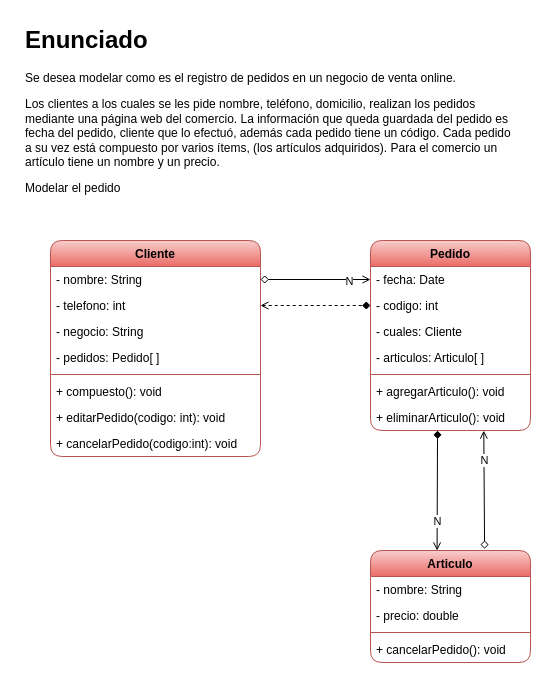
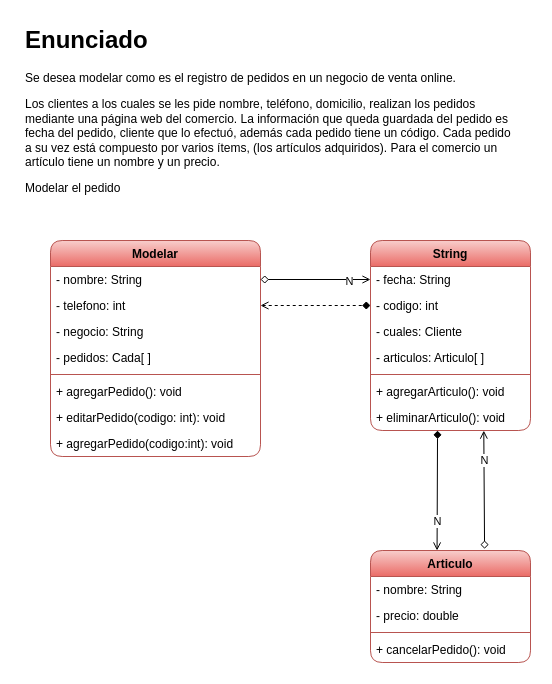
node "Cliente": label "Cliente" -> "Modelar"
node "Pedido": label "Pedido" -> "String"
node "- fecha: Date": label "- fecha: Date" -> "- fecha: String"
node "- pedidos: Pedido[ ]": label "- pedidos: Pedido[ ]" -> "- pedidos: Cada[ ]"
node "+ compuesto(): void": label "+ compuesto(): void" -> "+ agregarPedido(): void"
node "+ cancelarPedido(codigo:int): void": label "+ cancelarPedido(codigo:int): void" -> "+ agregarPedido(codigo:int): void"
